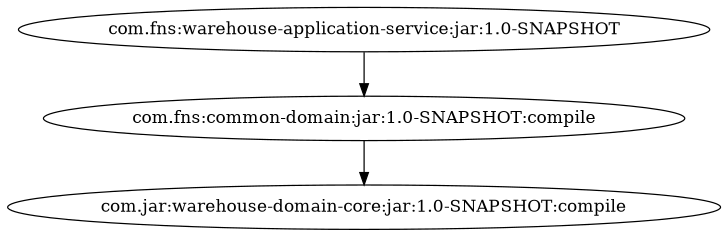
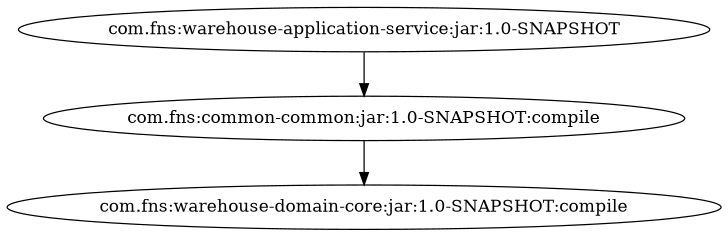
node "com.fns:common-domain:jar:1.0-SNAPSHOT:compile": label "com.fns:common-domain:jar:1.0-SNAPSHOT:compile" -> "com.fns:common-common:jar:1.0-SNAPSHOT:compile"
node "com.jar:warehouse-domain-core:jar:1.0-SNAPSHOT:compile": label "com.jar:warehouse-domain-core:jar:1.0-SNAPSHOT:compile" -> "com.fns:warehouse-domain-core:jar:1.0-SNAPSHOT:compile"
